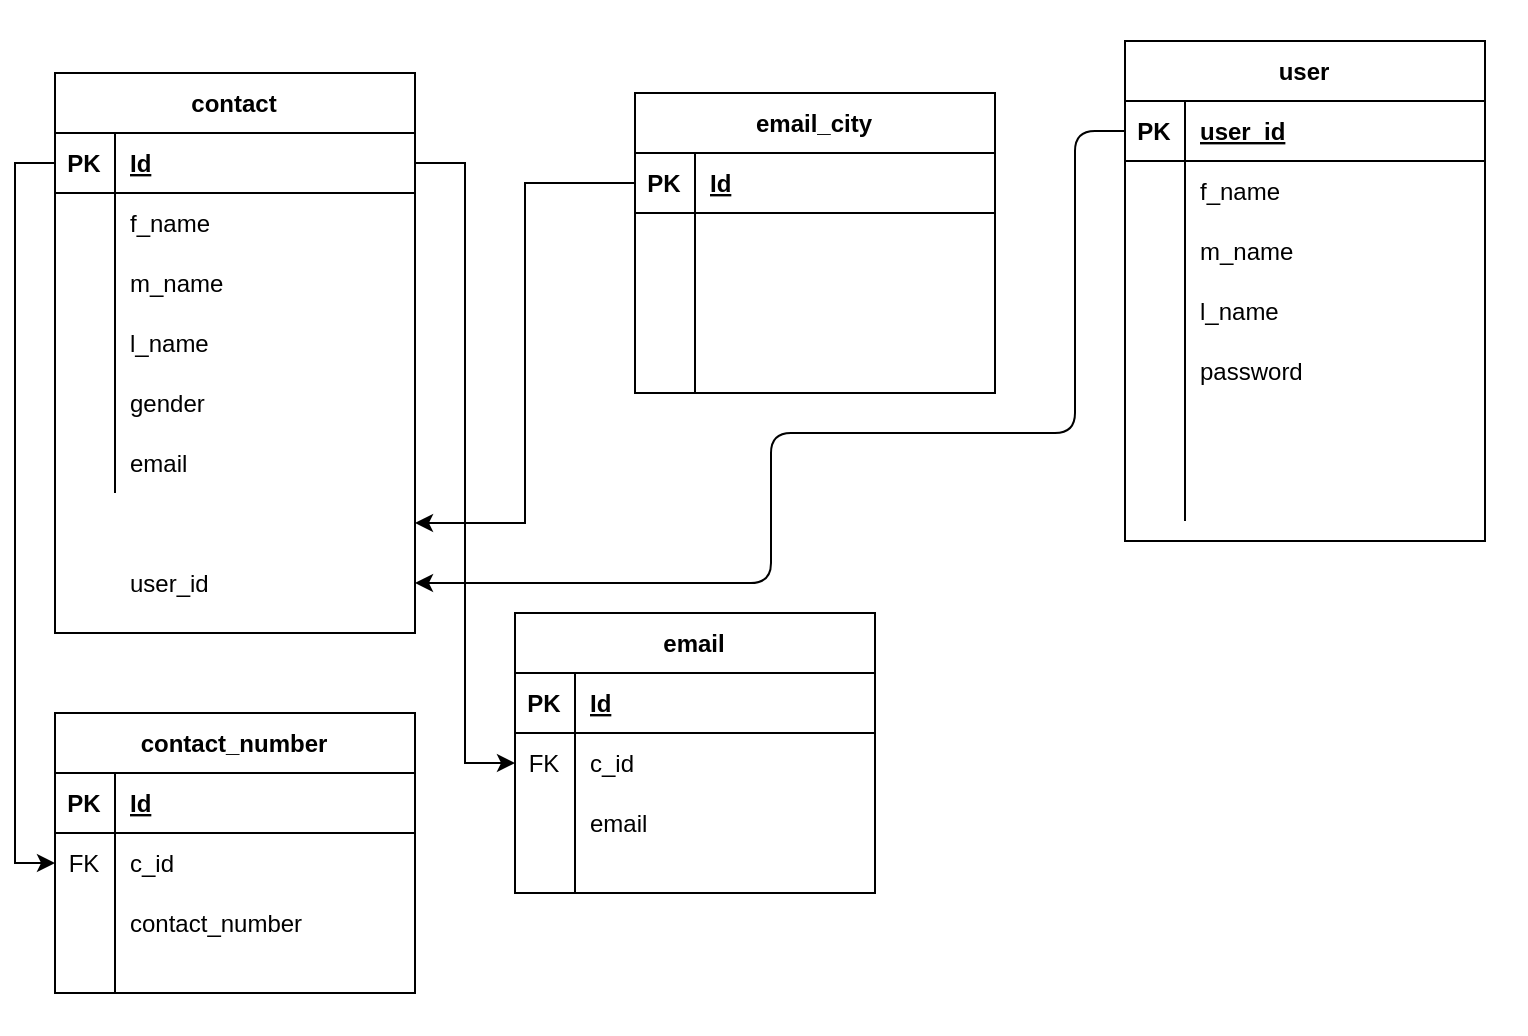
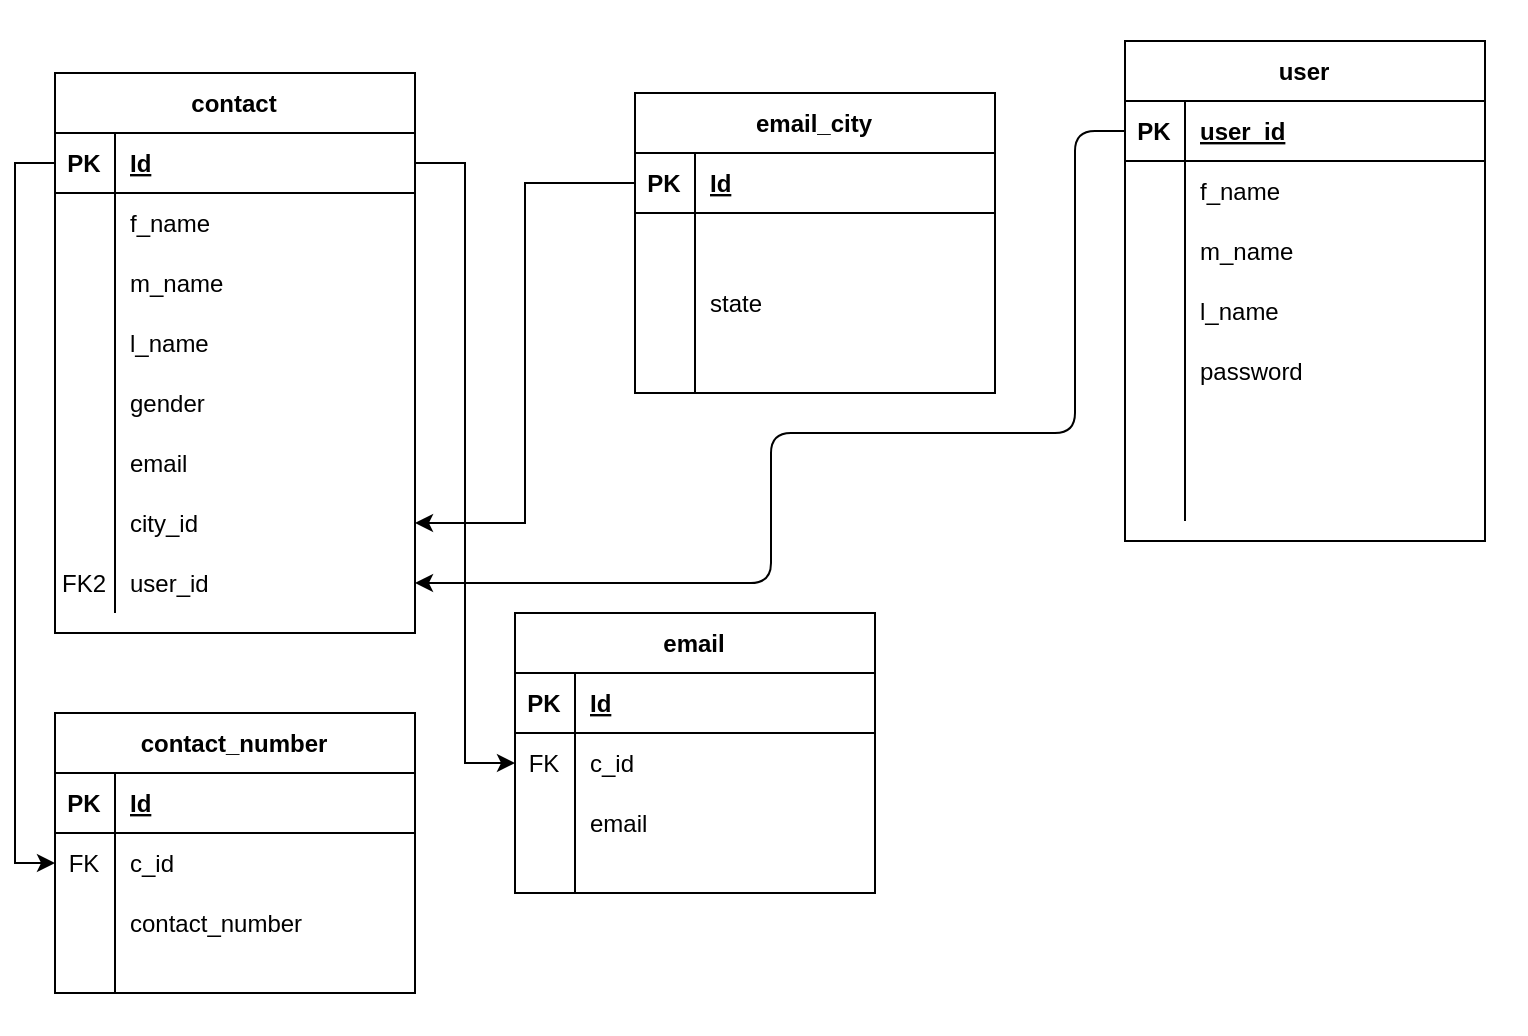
node "state": added
node "city_id": added
node "FK2": added
